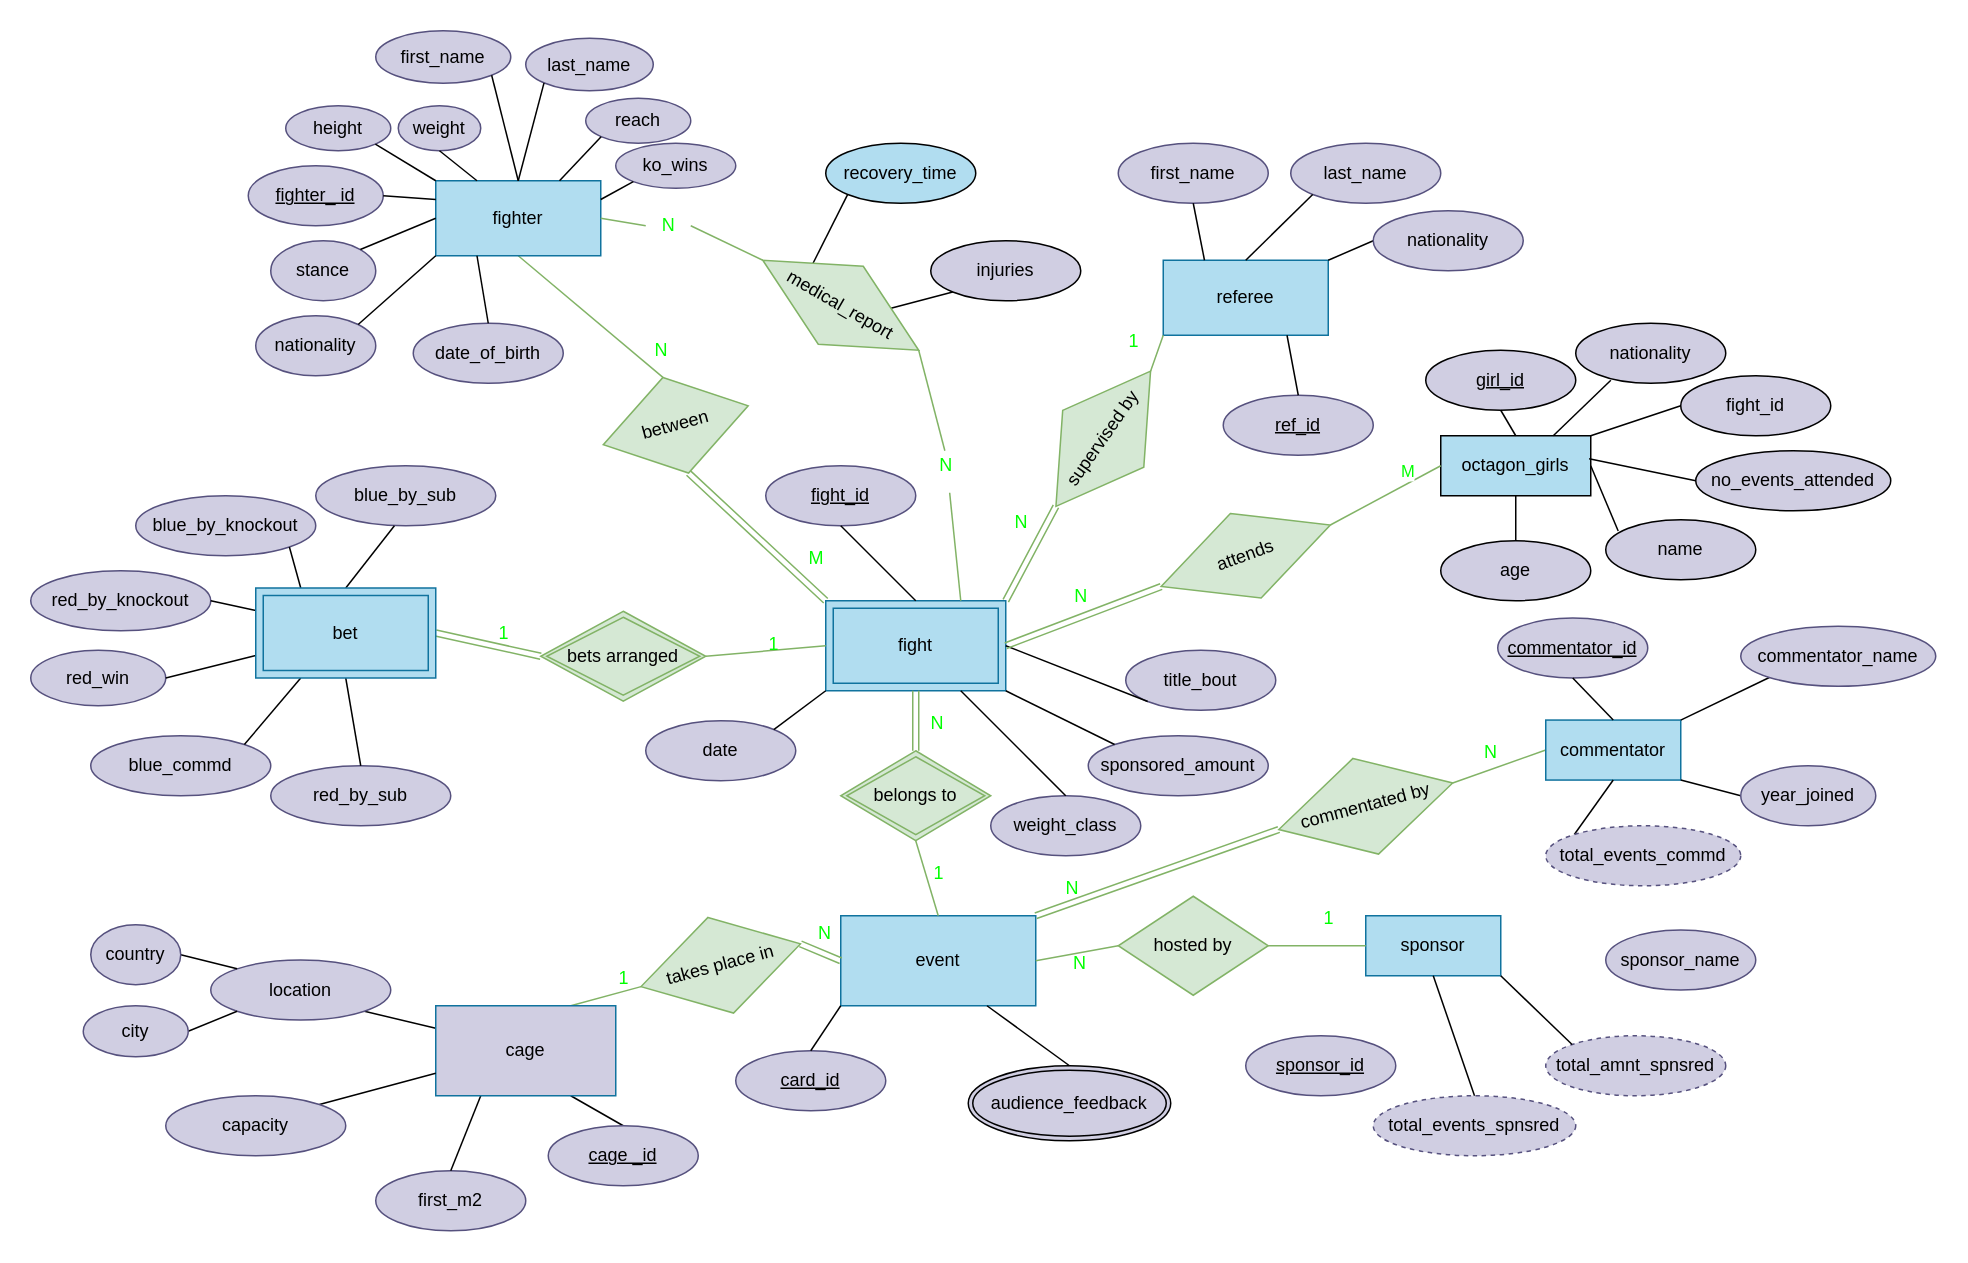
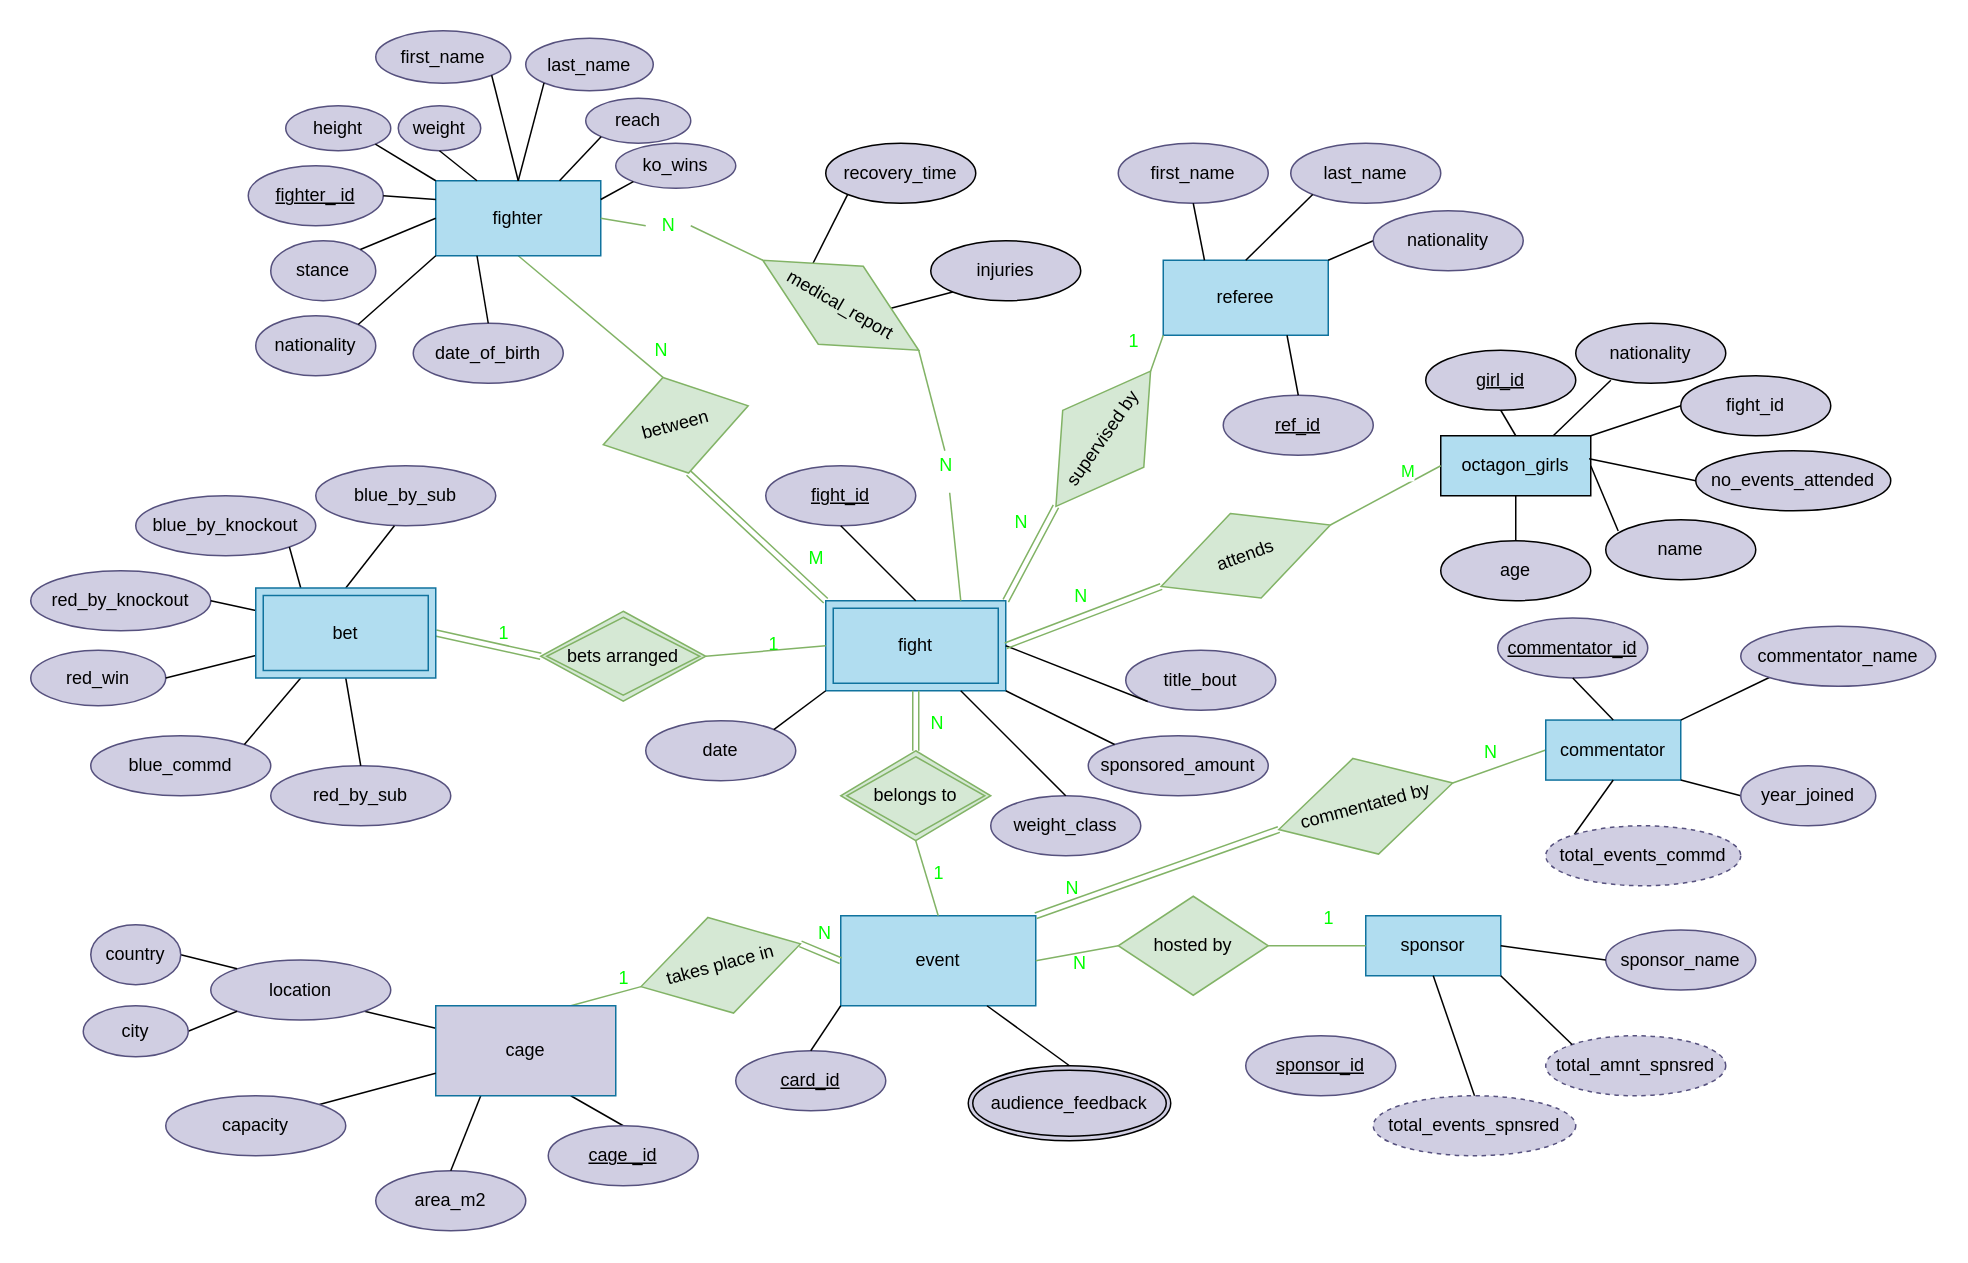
node "recovery_time": fillcolor #b1ddf0 -> #d0cee2
edge "sponsor" -- "sponsor_name": added
node "first_m2": label "first_m2" -> "area_m2"
